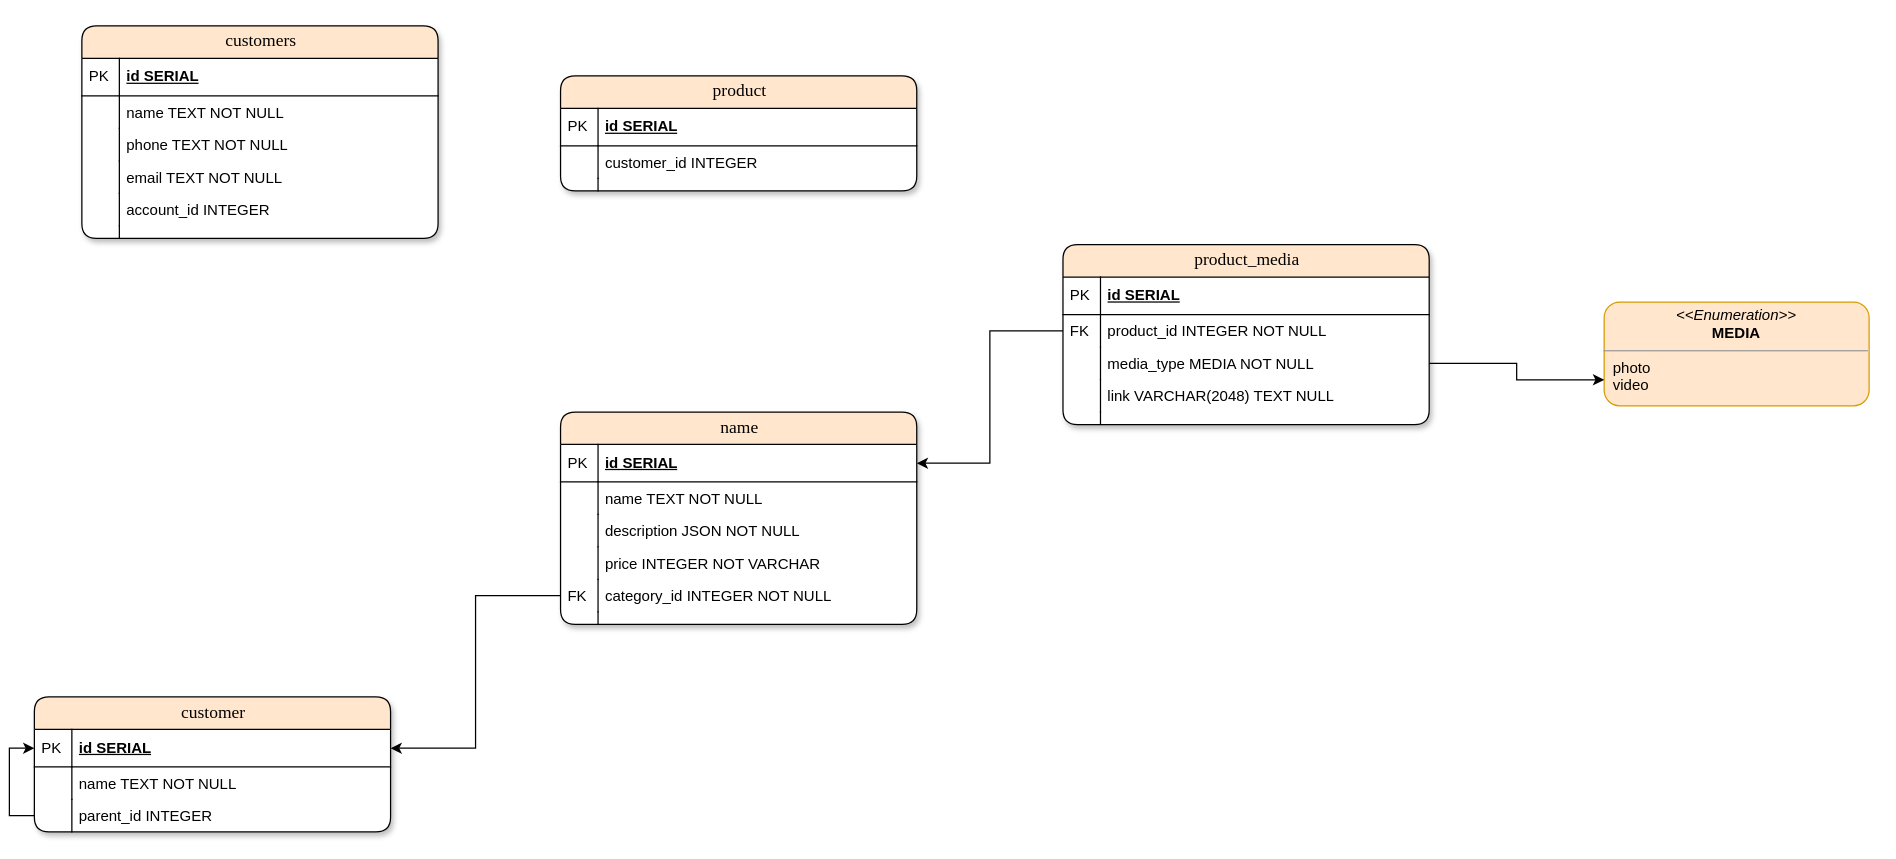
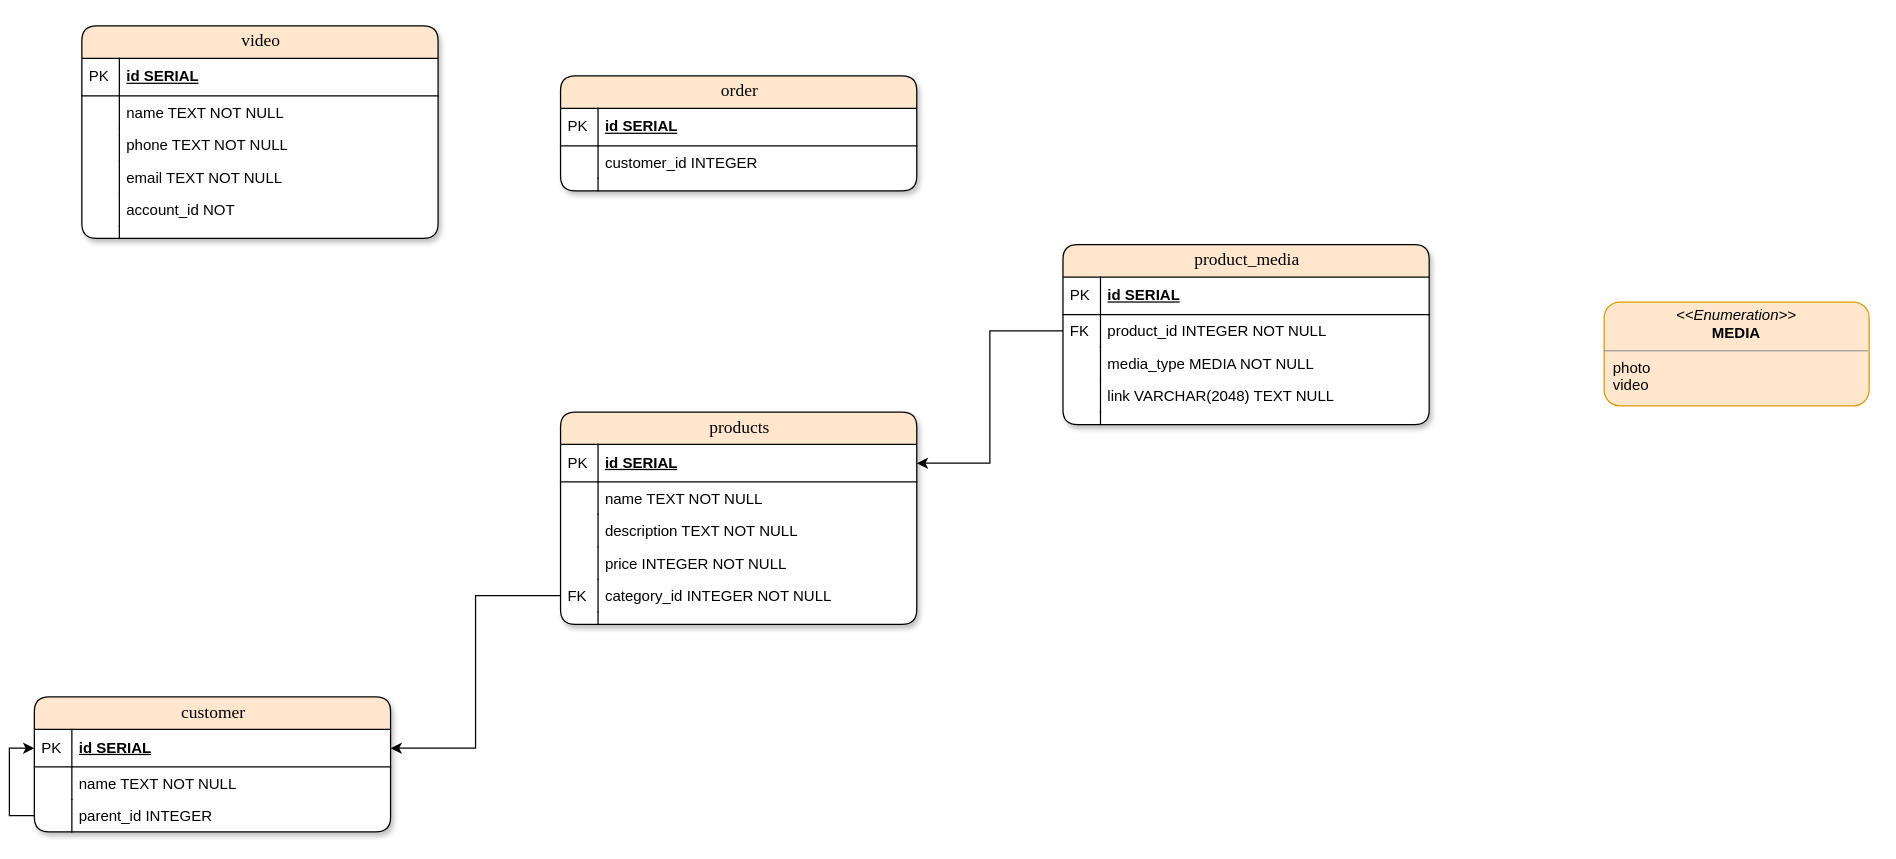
node "customers": label "customers" -> "video"
node "product": label "product" -> "order"
node "account_id INTEGER": label "account_id INTEGER" -> "account_id NOT"
edge "media_type MEDIA NOT NULL" -> "<<Enumeration>> MEDIA photo video": removed
node "name": label "name" -> "products"
node "description JSON NOT NULL": label "description JSON NOT NULL" -> "description TEXT NOT NULL"
node "price INTEGER NOT VARCHAR": label "price INTEGER NOT VARCHAR" -> "price INTEGER NOT NULL"
